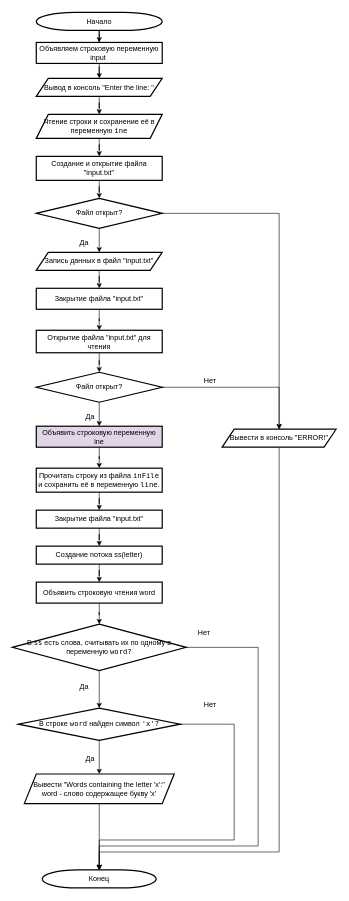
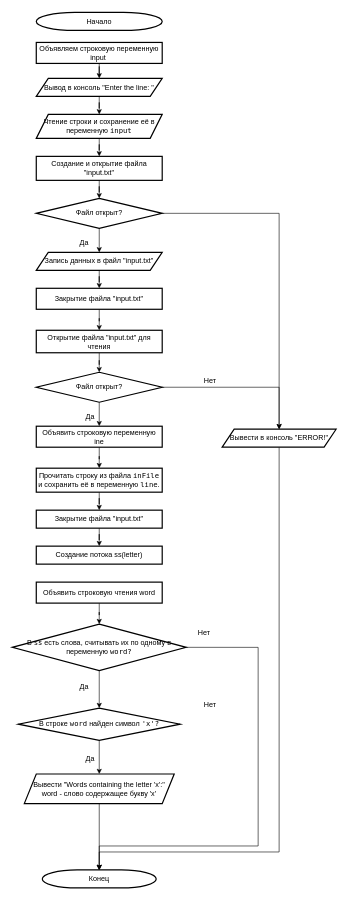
edge "Начало" -> "Объявляем строковую переменную input": removed
node "Чтение строки и сохранение её в переменную ine": label "Чтение строки и сохранение её в переменную ine" -> "Чтение строки и сохранение её в переменную input"
node "Объявить строковую переменную ine": fillcolor #e1d5e7 -> #ffffff
edge "Создание потока ss(letter)" -> "Объявить строковую чтения word": removed
edge "В строке word найден символ 'x'?" -> "Конец": removed
